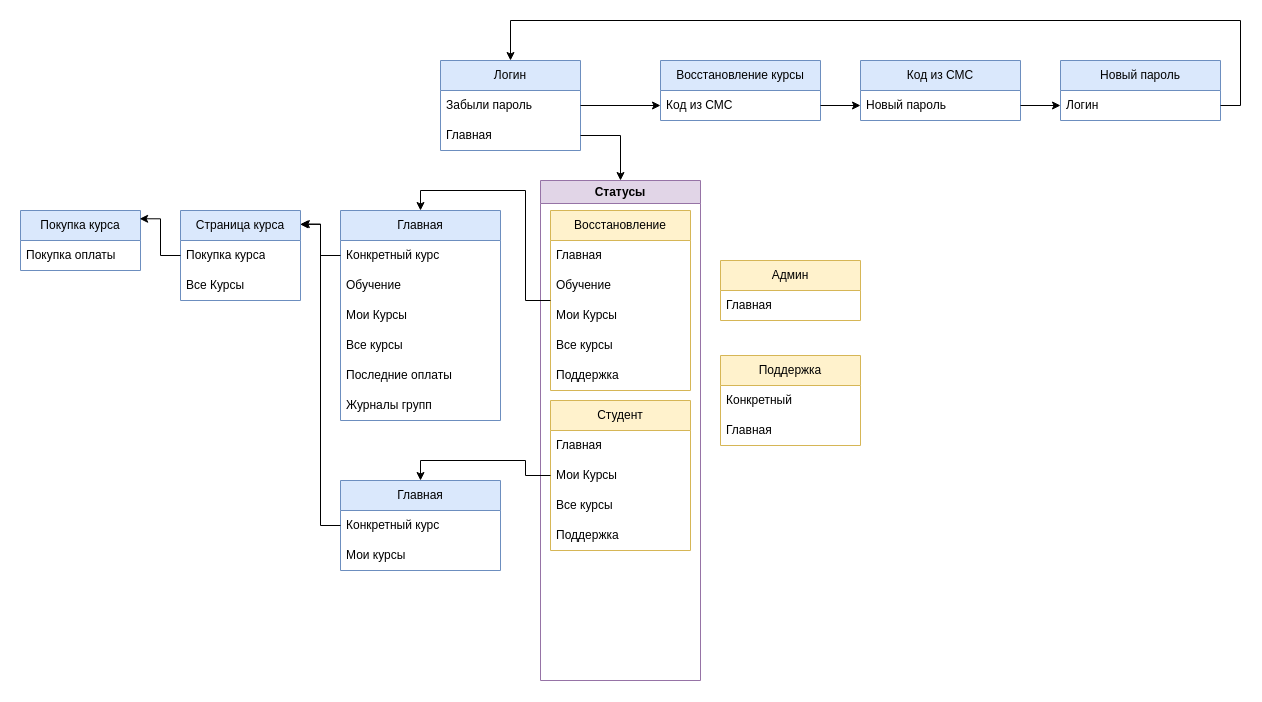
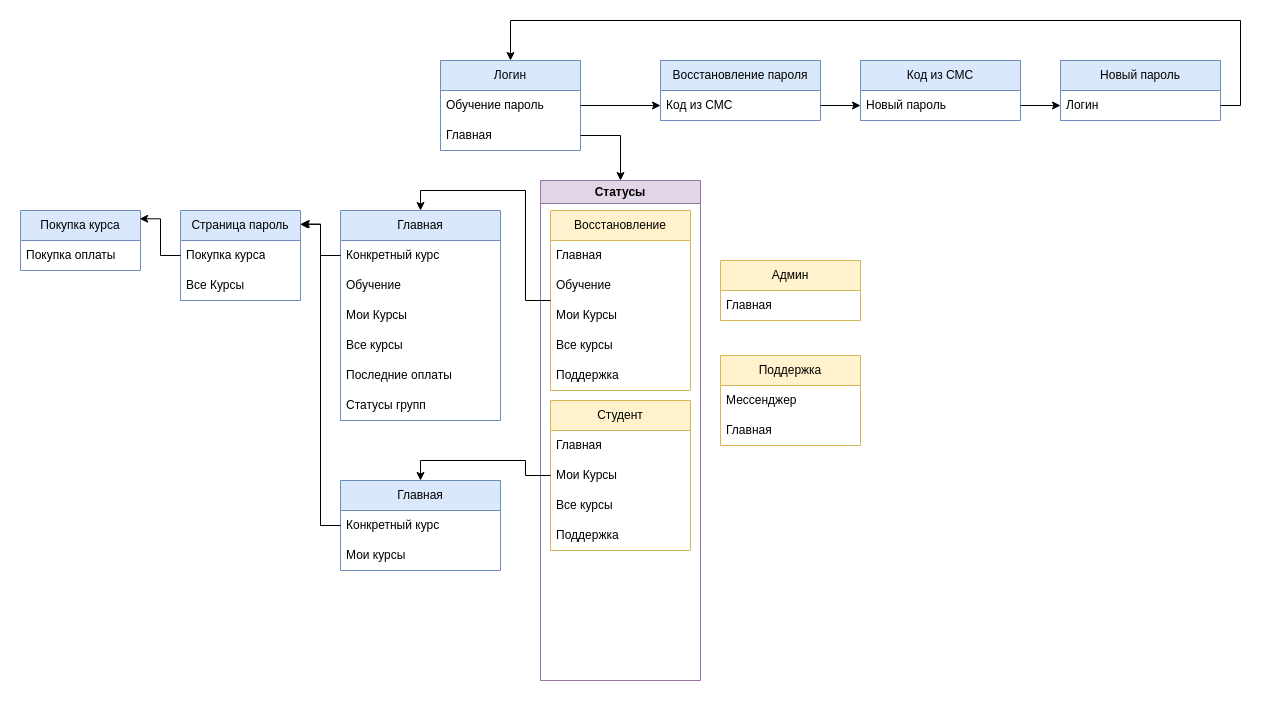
node "Восстановление курсы": label "Восстановление курсы" -> "Восстановление пароля"
node "Забыли пароль": label "Забыли пароль" -> "Обучение пароль"
node "Страница курса": label "Страница курса" -> "Страница пароль"
node "Конкретный": label "Конкретный" -> "Мессенджер"
node "Журналы групп": label "Журналы групп" -> "Статусы групп"
